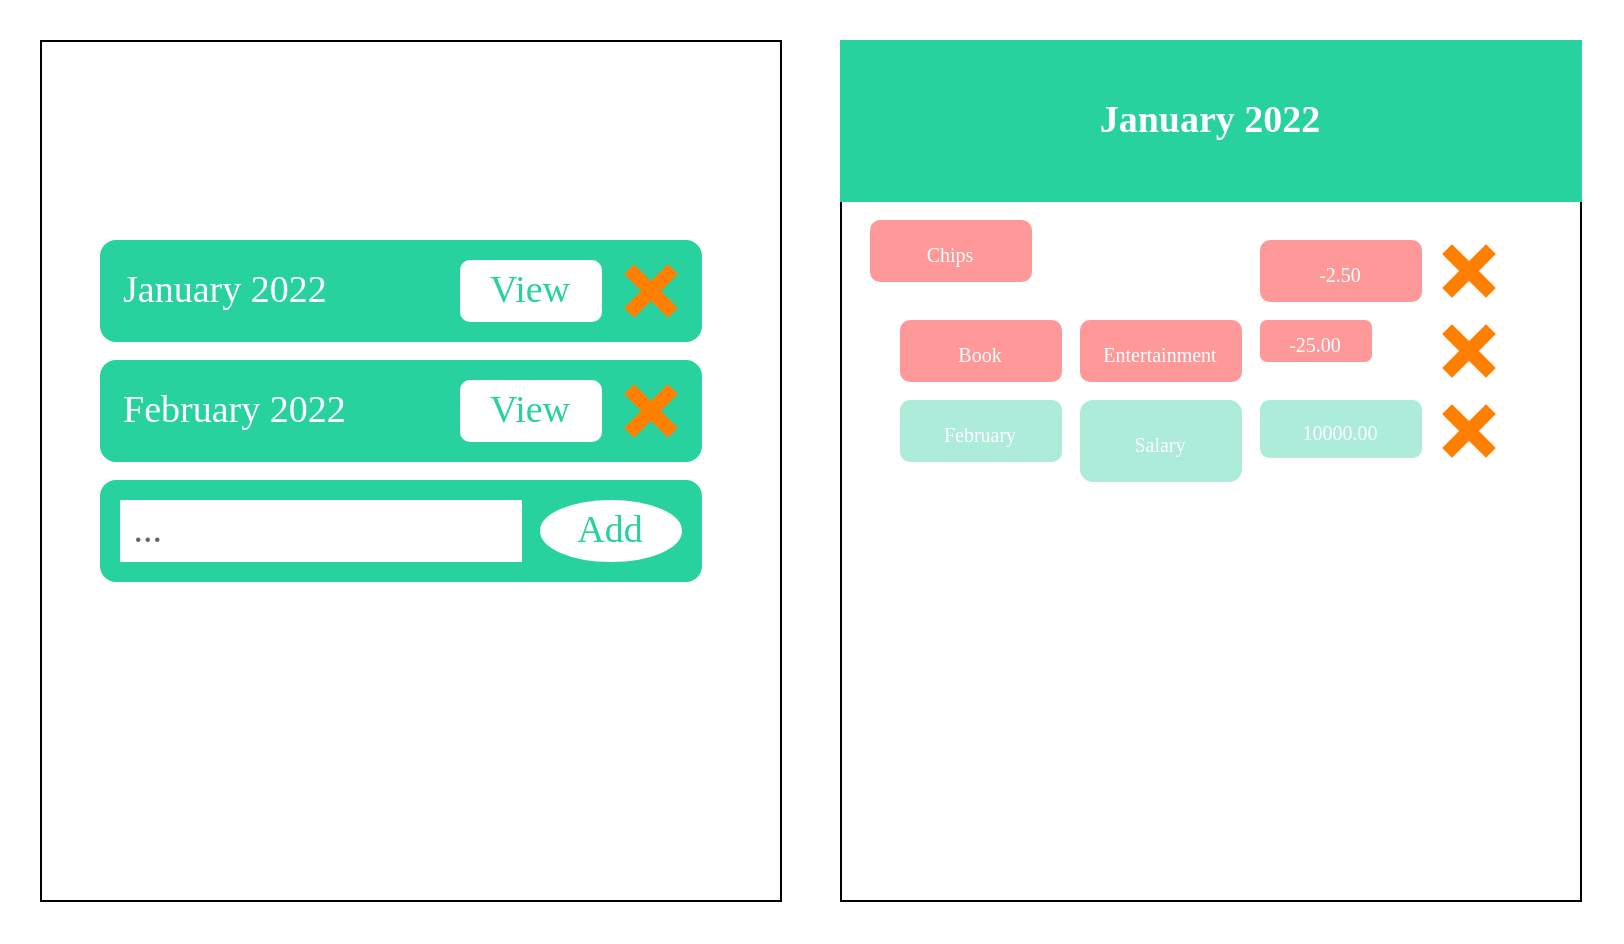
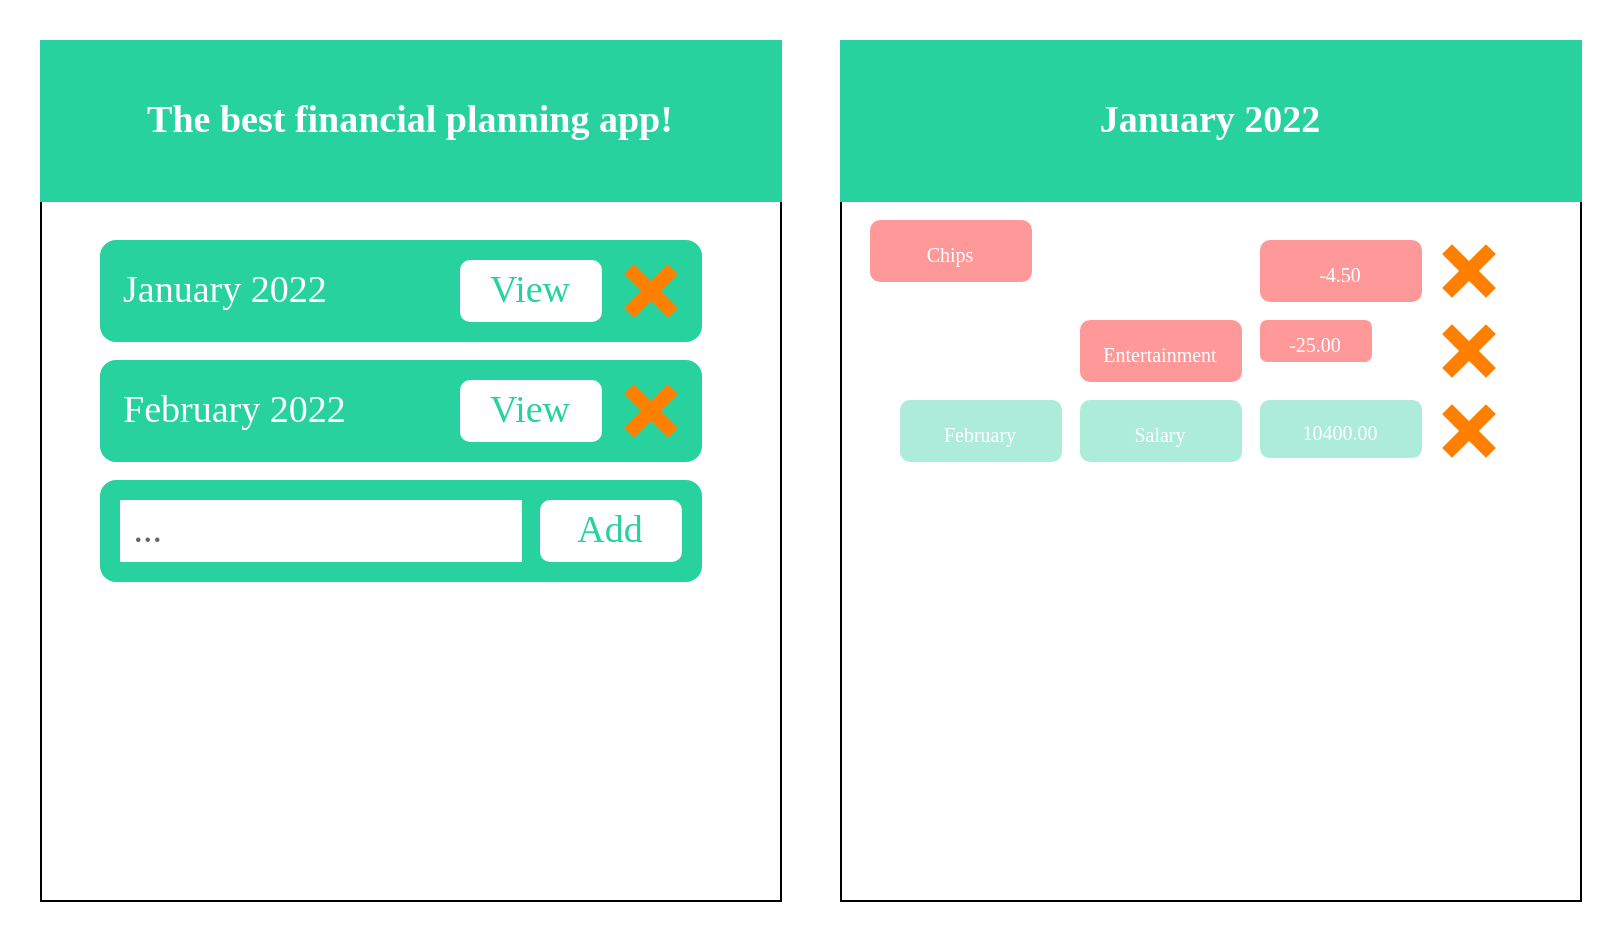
node "The best financial planning app!": added
node "-2.50": label "-2.50" -> "-4.50"
node "Book": removed
node "10000.00": label "10000.00" -> "10400.00"
node "Salary": size 160x80 -> 160x60
node "Add": shape ellipse -> rounded rectangle
